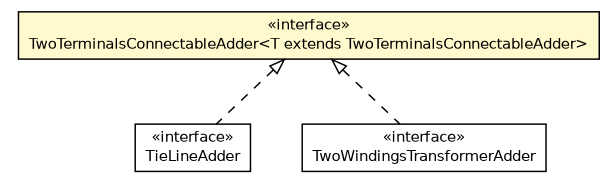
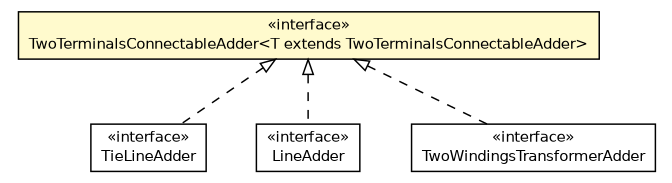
node "LineAdder": added
